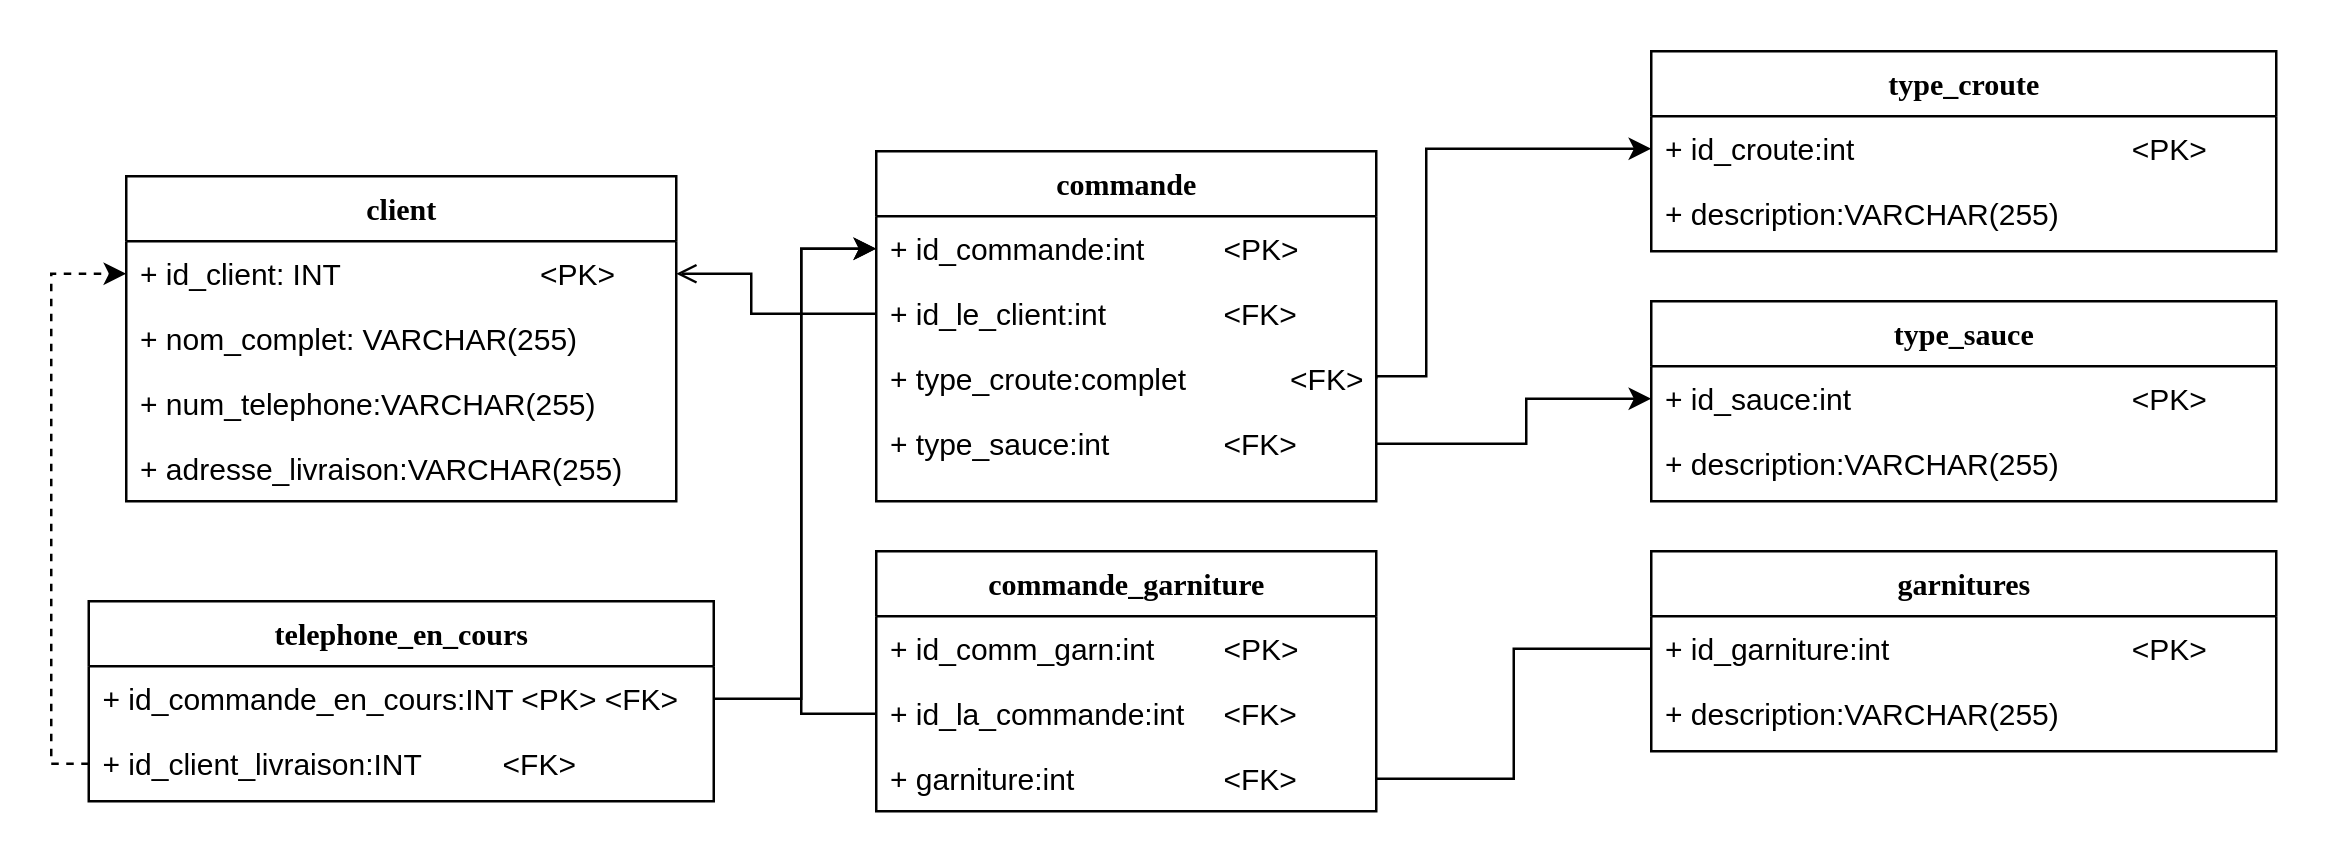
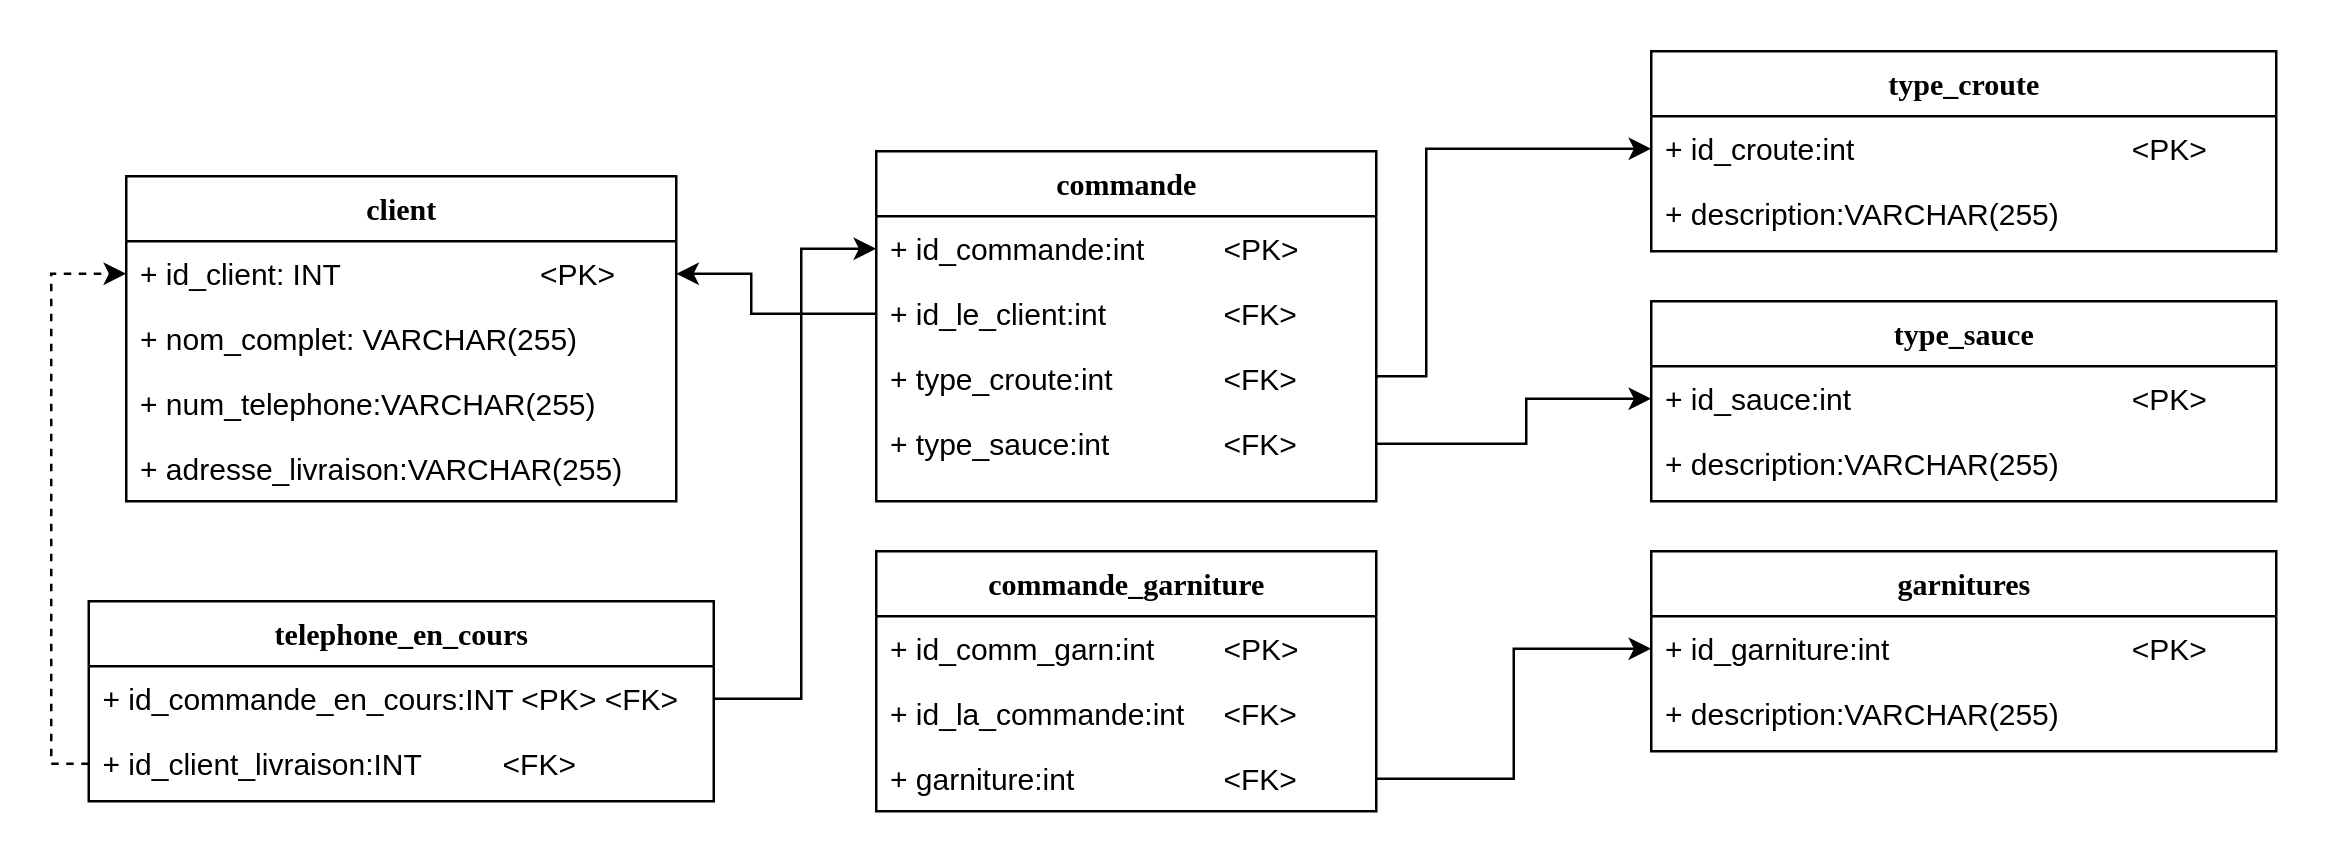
edge "+ id_le_client:int <FK>" -> "+ id_client: INT <PK>": arrowhead open -> classic
node "+ type_croute:complet <FK>": label "+ type_croute:complet <FK>" -> "+ type_croute:int <FK>"
edge "+ id_garniture:int <PK>" -- "+ garniture:int <FK>": arrowhead none -> classic
edge "+ id_la_commande:int <FK>" -> "+ id_commande:int <PK>": removed
